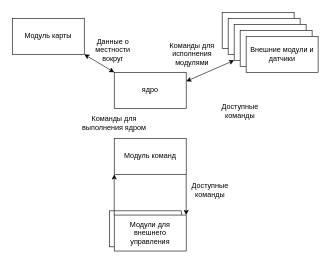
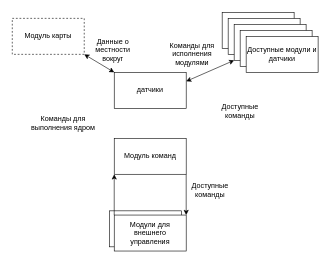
node "Модуль карты": style solid -> dashed
node "Внешние модули и датчики": label "Внешние модули и датчики" -> "Доступные модули и датчики"
node "ядро": label "ядро" -> "датчики"
node "Команды для выполнения ядром": moved (114, 123) -> (63, 123)
